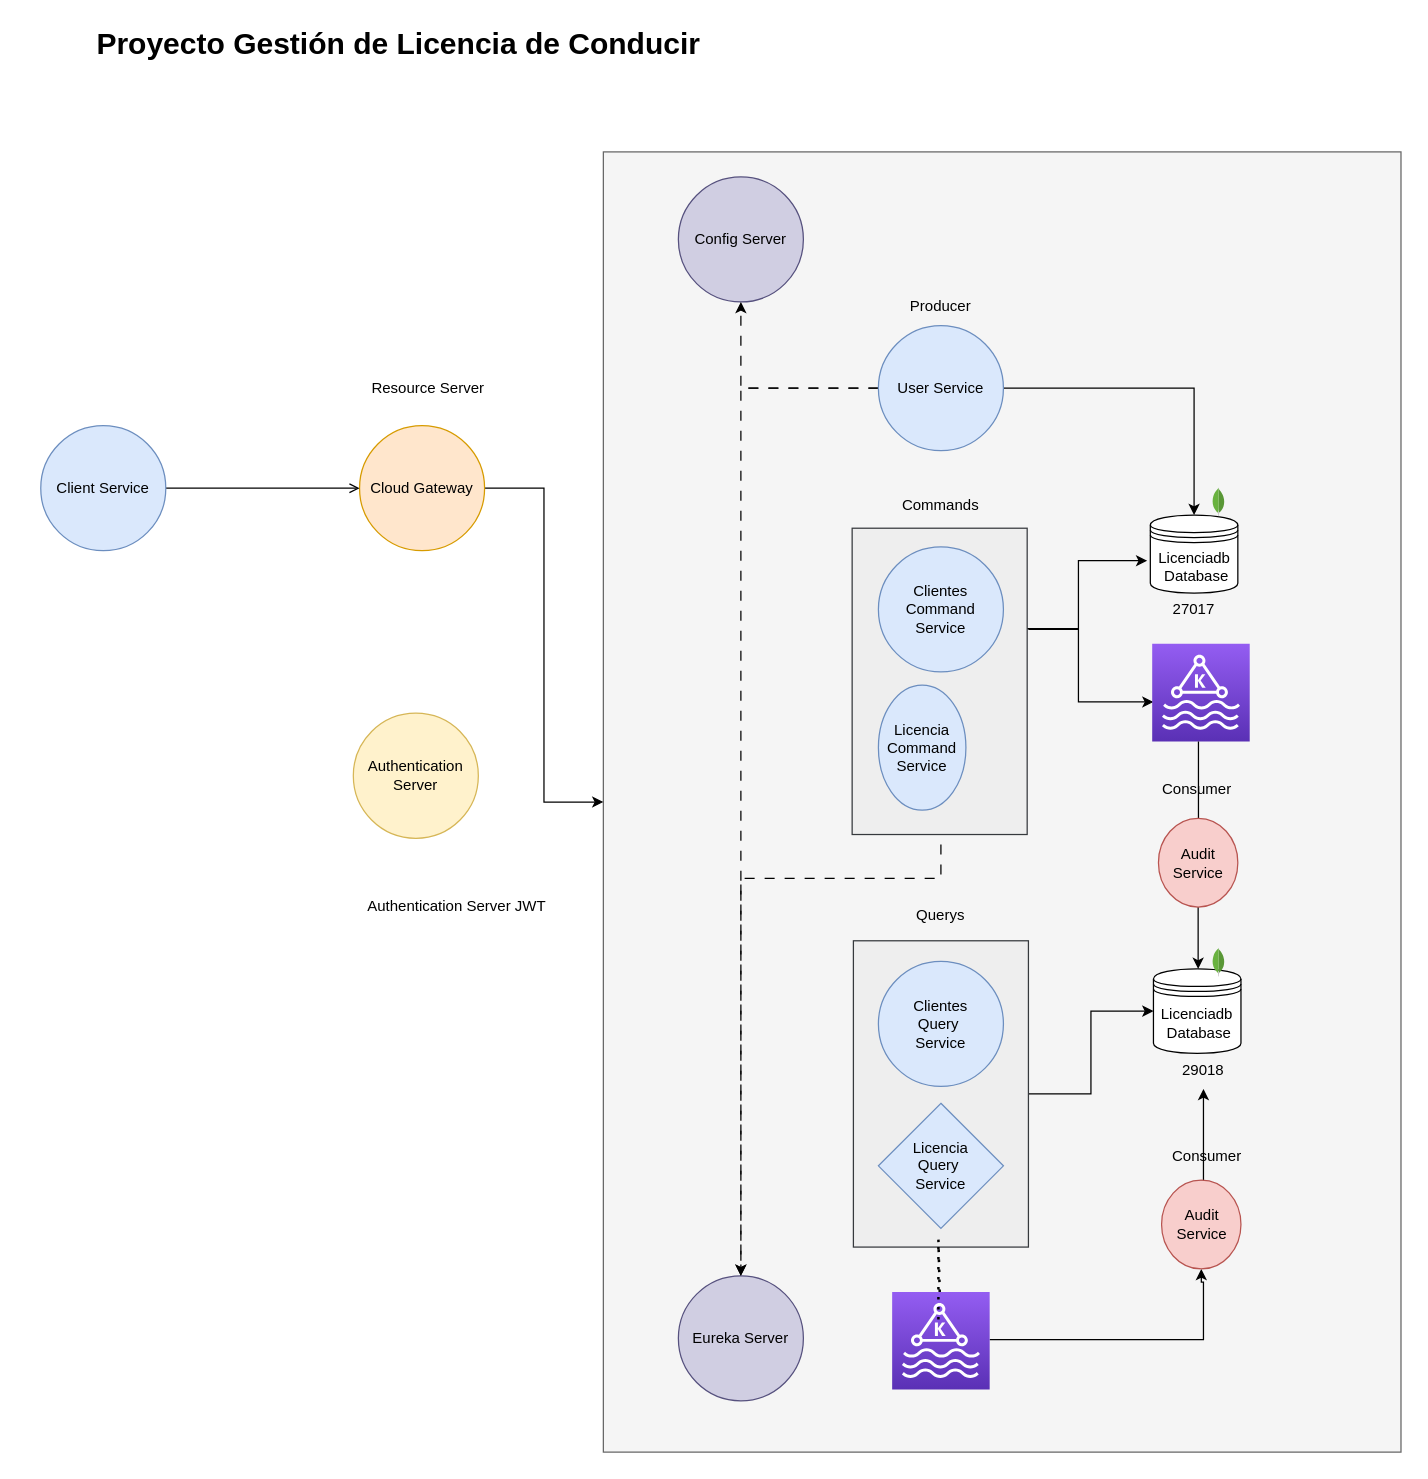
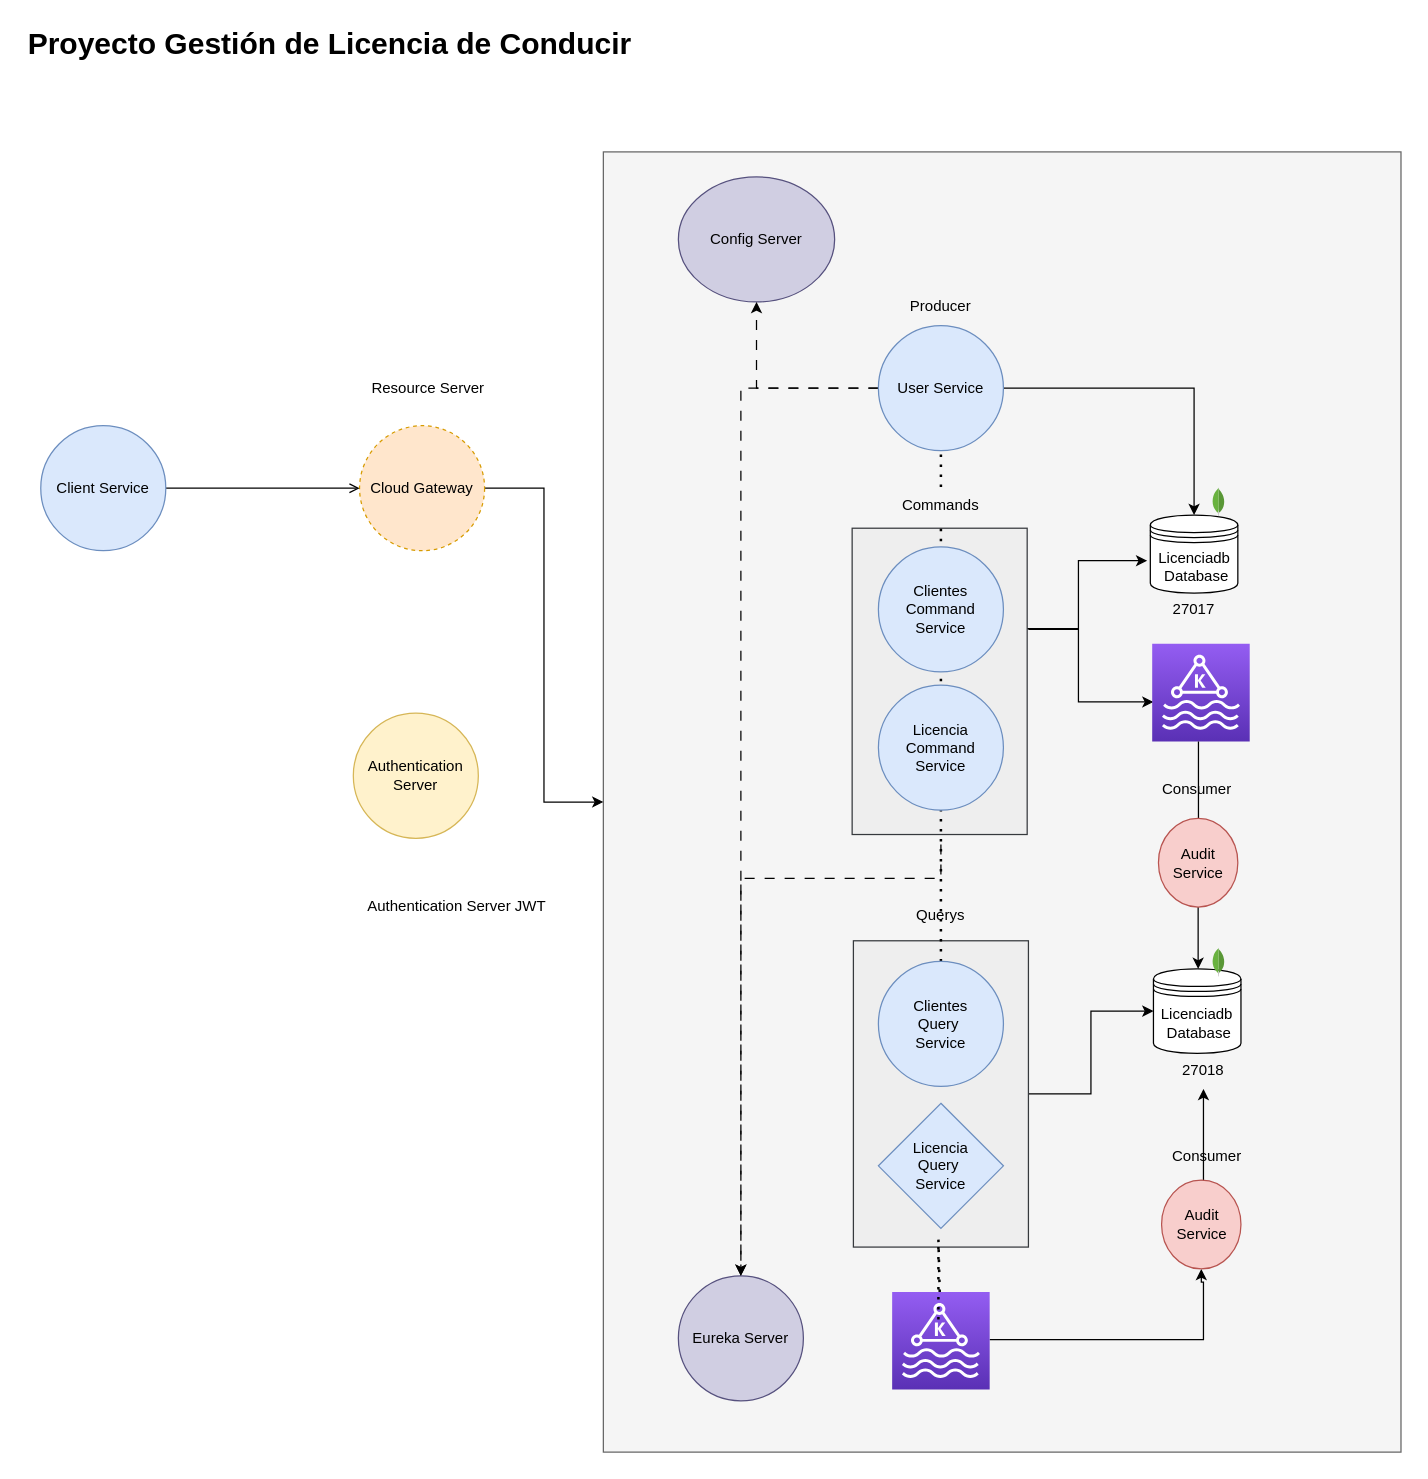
node "Proyecto Gestión de Licencia de Conducir": moved (588, 44) -> (519, 44)
node "Config Server": size 125x125 -> 156x125
edge "User Service" -- "Commands": added
node "Cloud Gateway": style solid -> dashed
node "Licencia Command Service": size 88x125 -> 125x125
edge "Commands" -- "Clientes Query Service": added
node "29018": label "29018" -> "27018"
